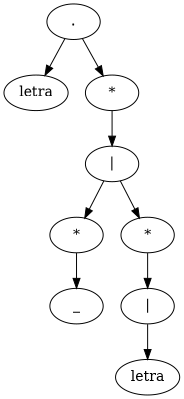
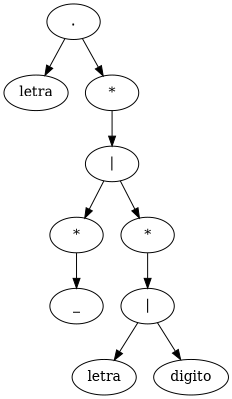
node "digito": added
